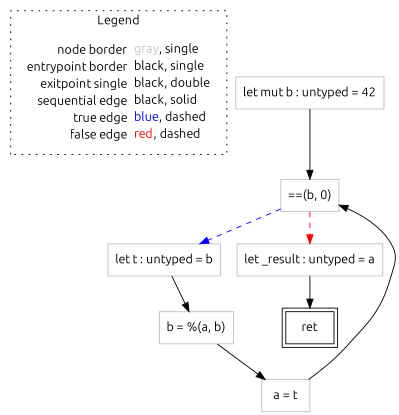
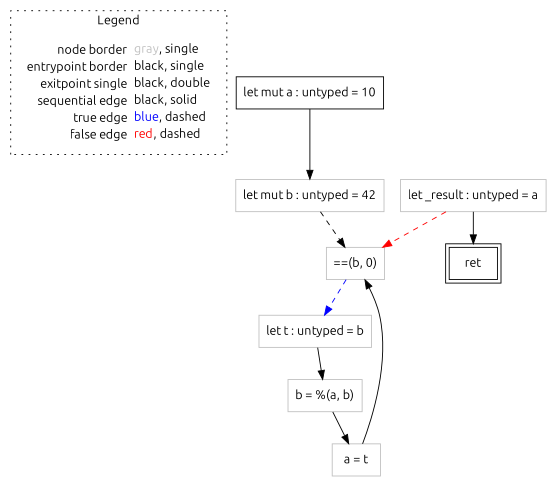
node "let mut a : untyped = 10": added
edge "let mut b : untyped = 42" -> "==(b, 0)": style solid -> dashed
edge "==(b, 0)" -> "let _result : untyped = a": reversed
